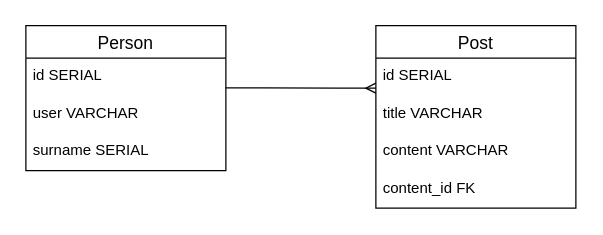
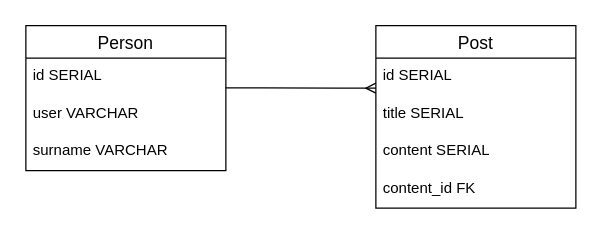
node "title VARCHAR": label "title VARCHAR" -> "title SERIAL"
node "surname SERIAL": label "surname SERIAL" -> "surname VARCHAR"
node "content VARCHAR": label "content VARCHAR" -> "content SERIAL"
